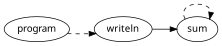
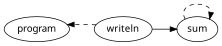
edge "program" -> "writeln": reversed
